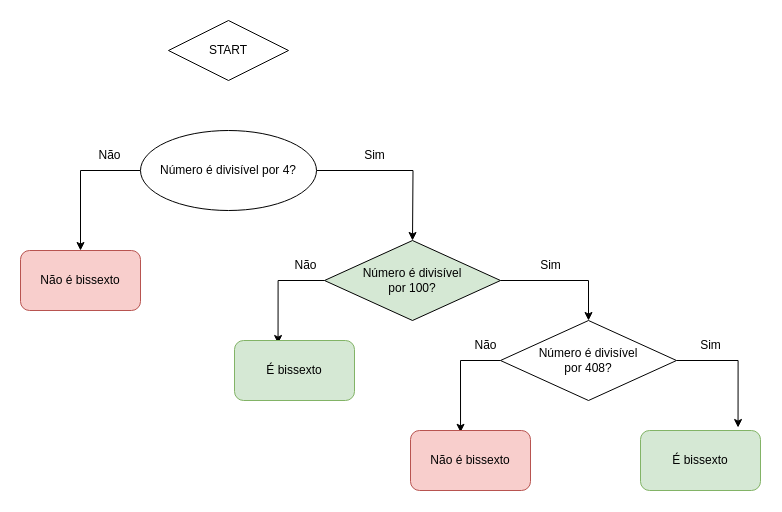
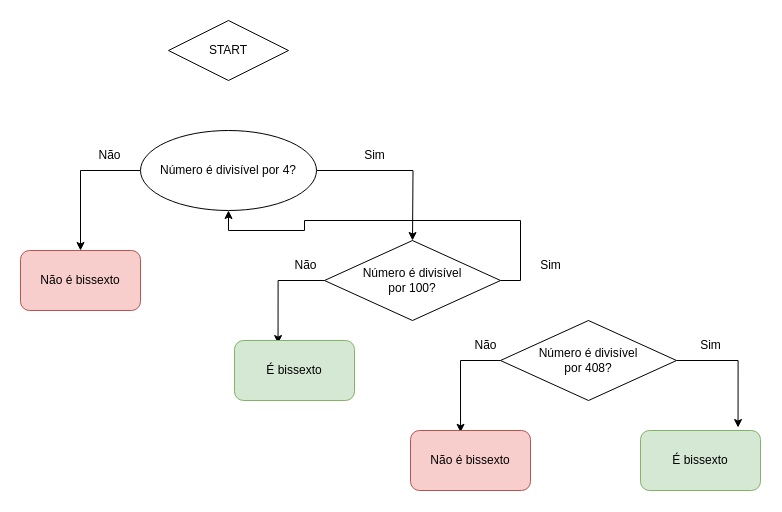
node "Número é divisível por 100?": fillcolor #d5e8d4 -> #ffffff
edge "Número é divisível por 100?" -> "Número é divisível por 408?": now "Número é divisível por 100?" -> "Número é divisível por 4?"
